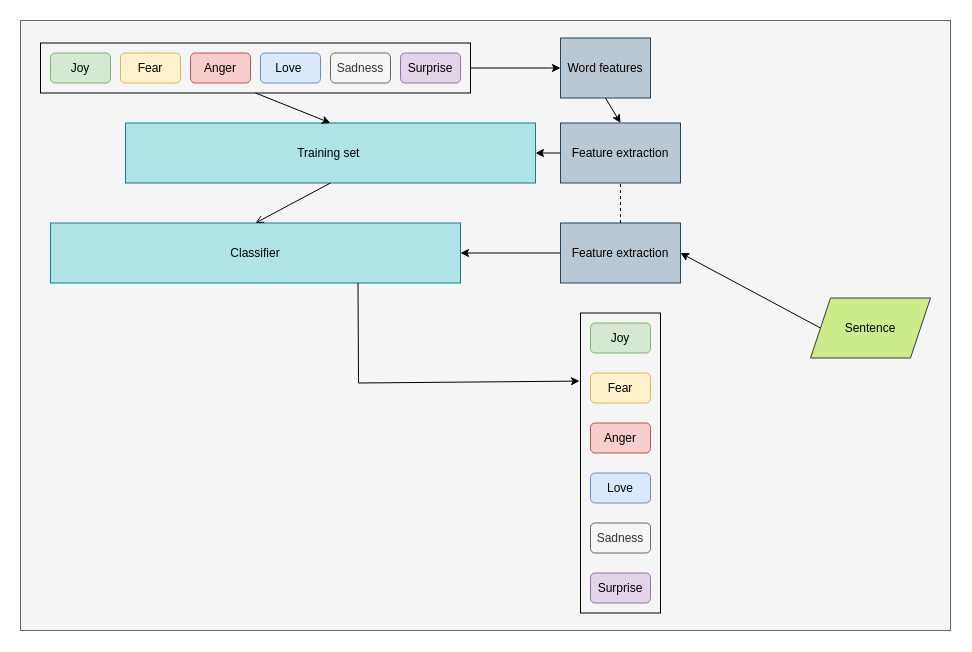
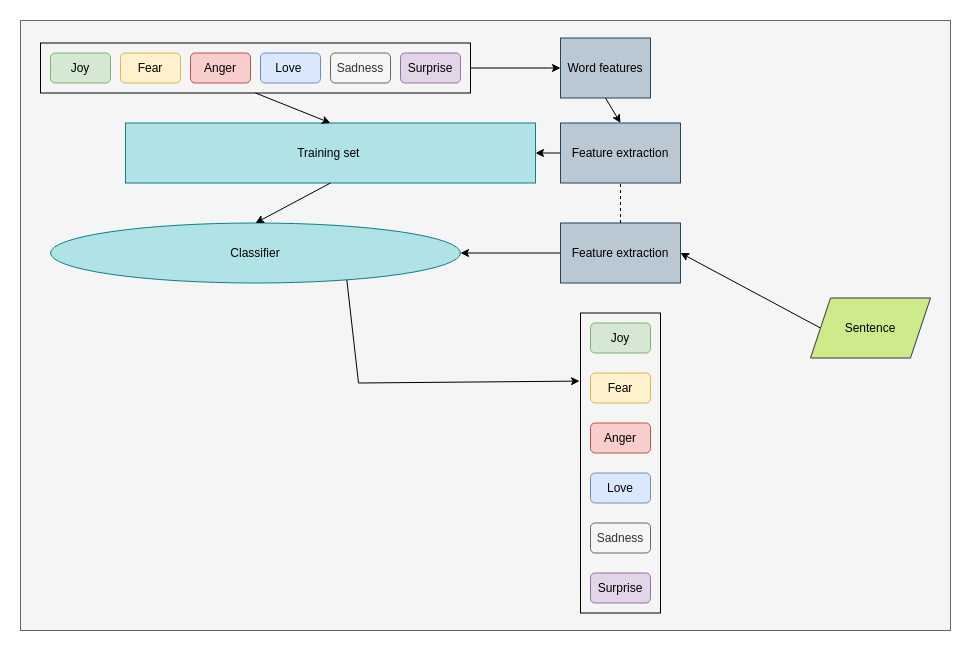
edge "Training set" -> "Classifier": arrowhead open -> classic
node "Classifier": shape rectangle -> ellipse
